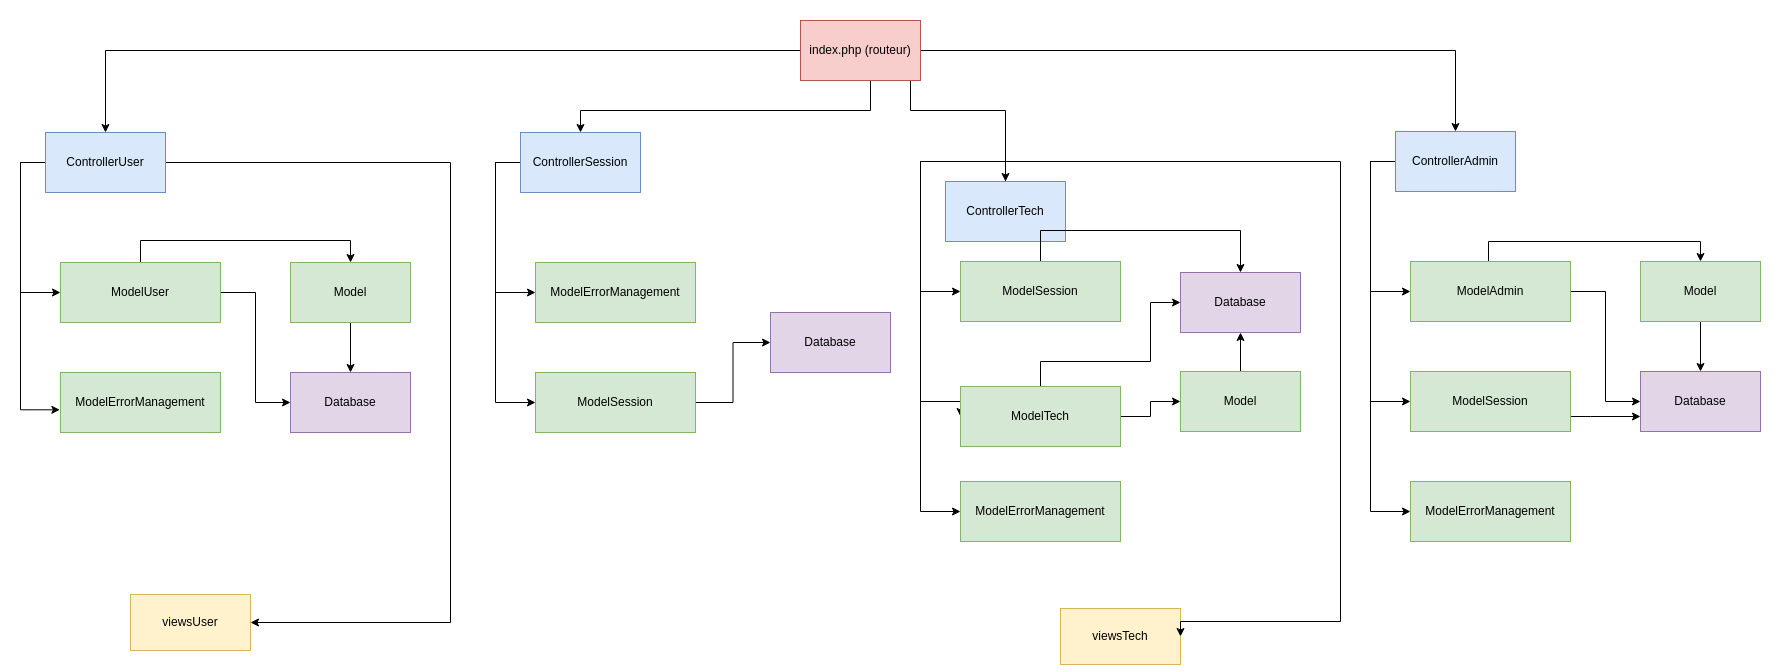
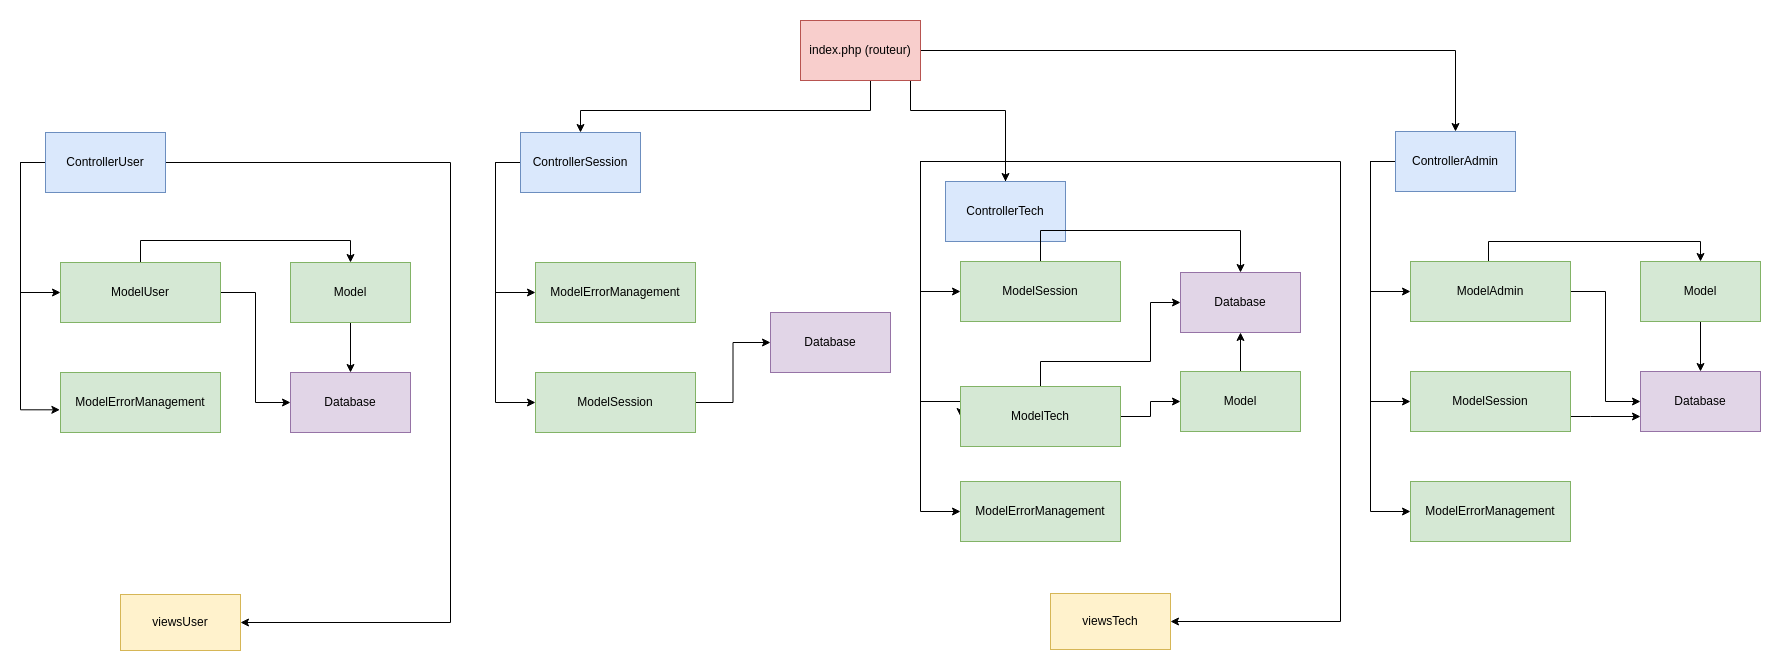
edge "index.php (routeur)" -> "ControllerUser": removed
node "viewsUser": moved (191, 623) -> (181, 623)
node "viewsTech": moved (1121, 637) -> (1111, 622)
